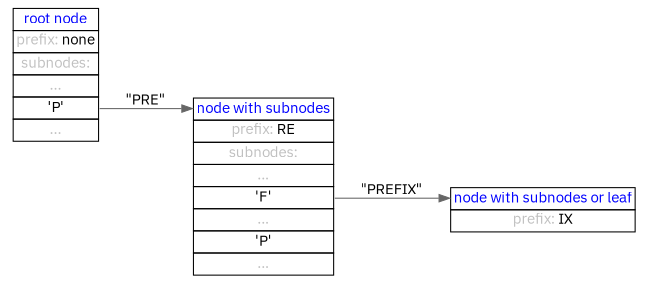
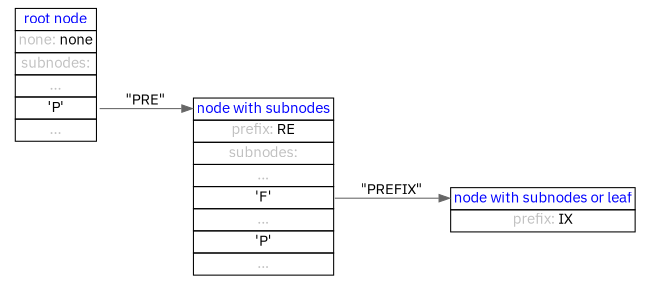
node "root node": text "prefix:" -> "none:"
